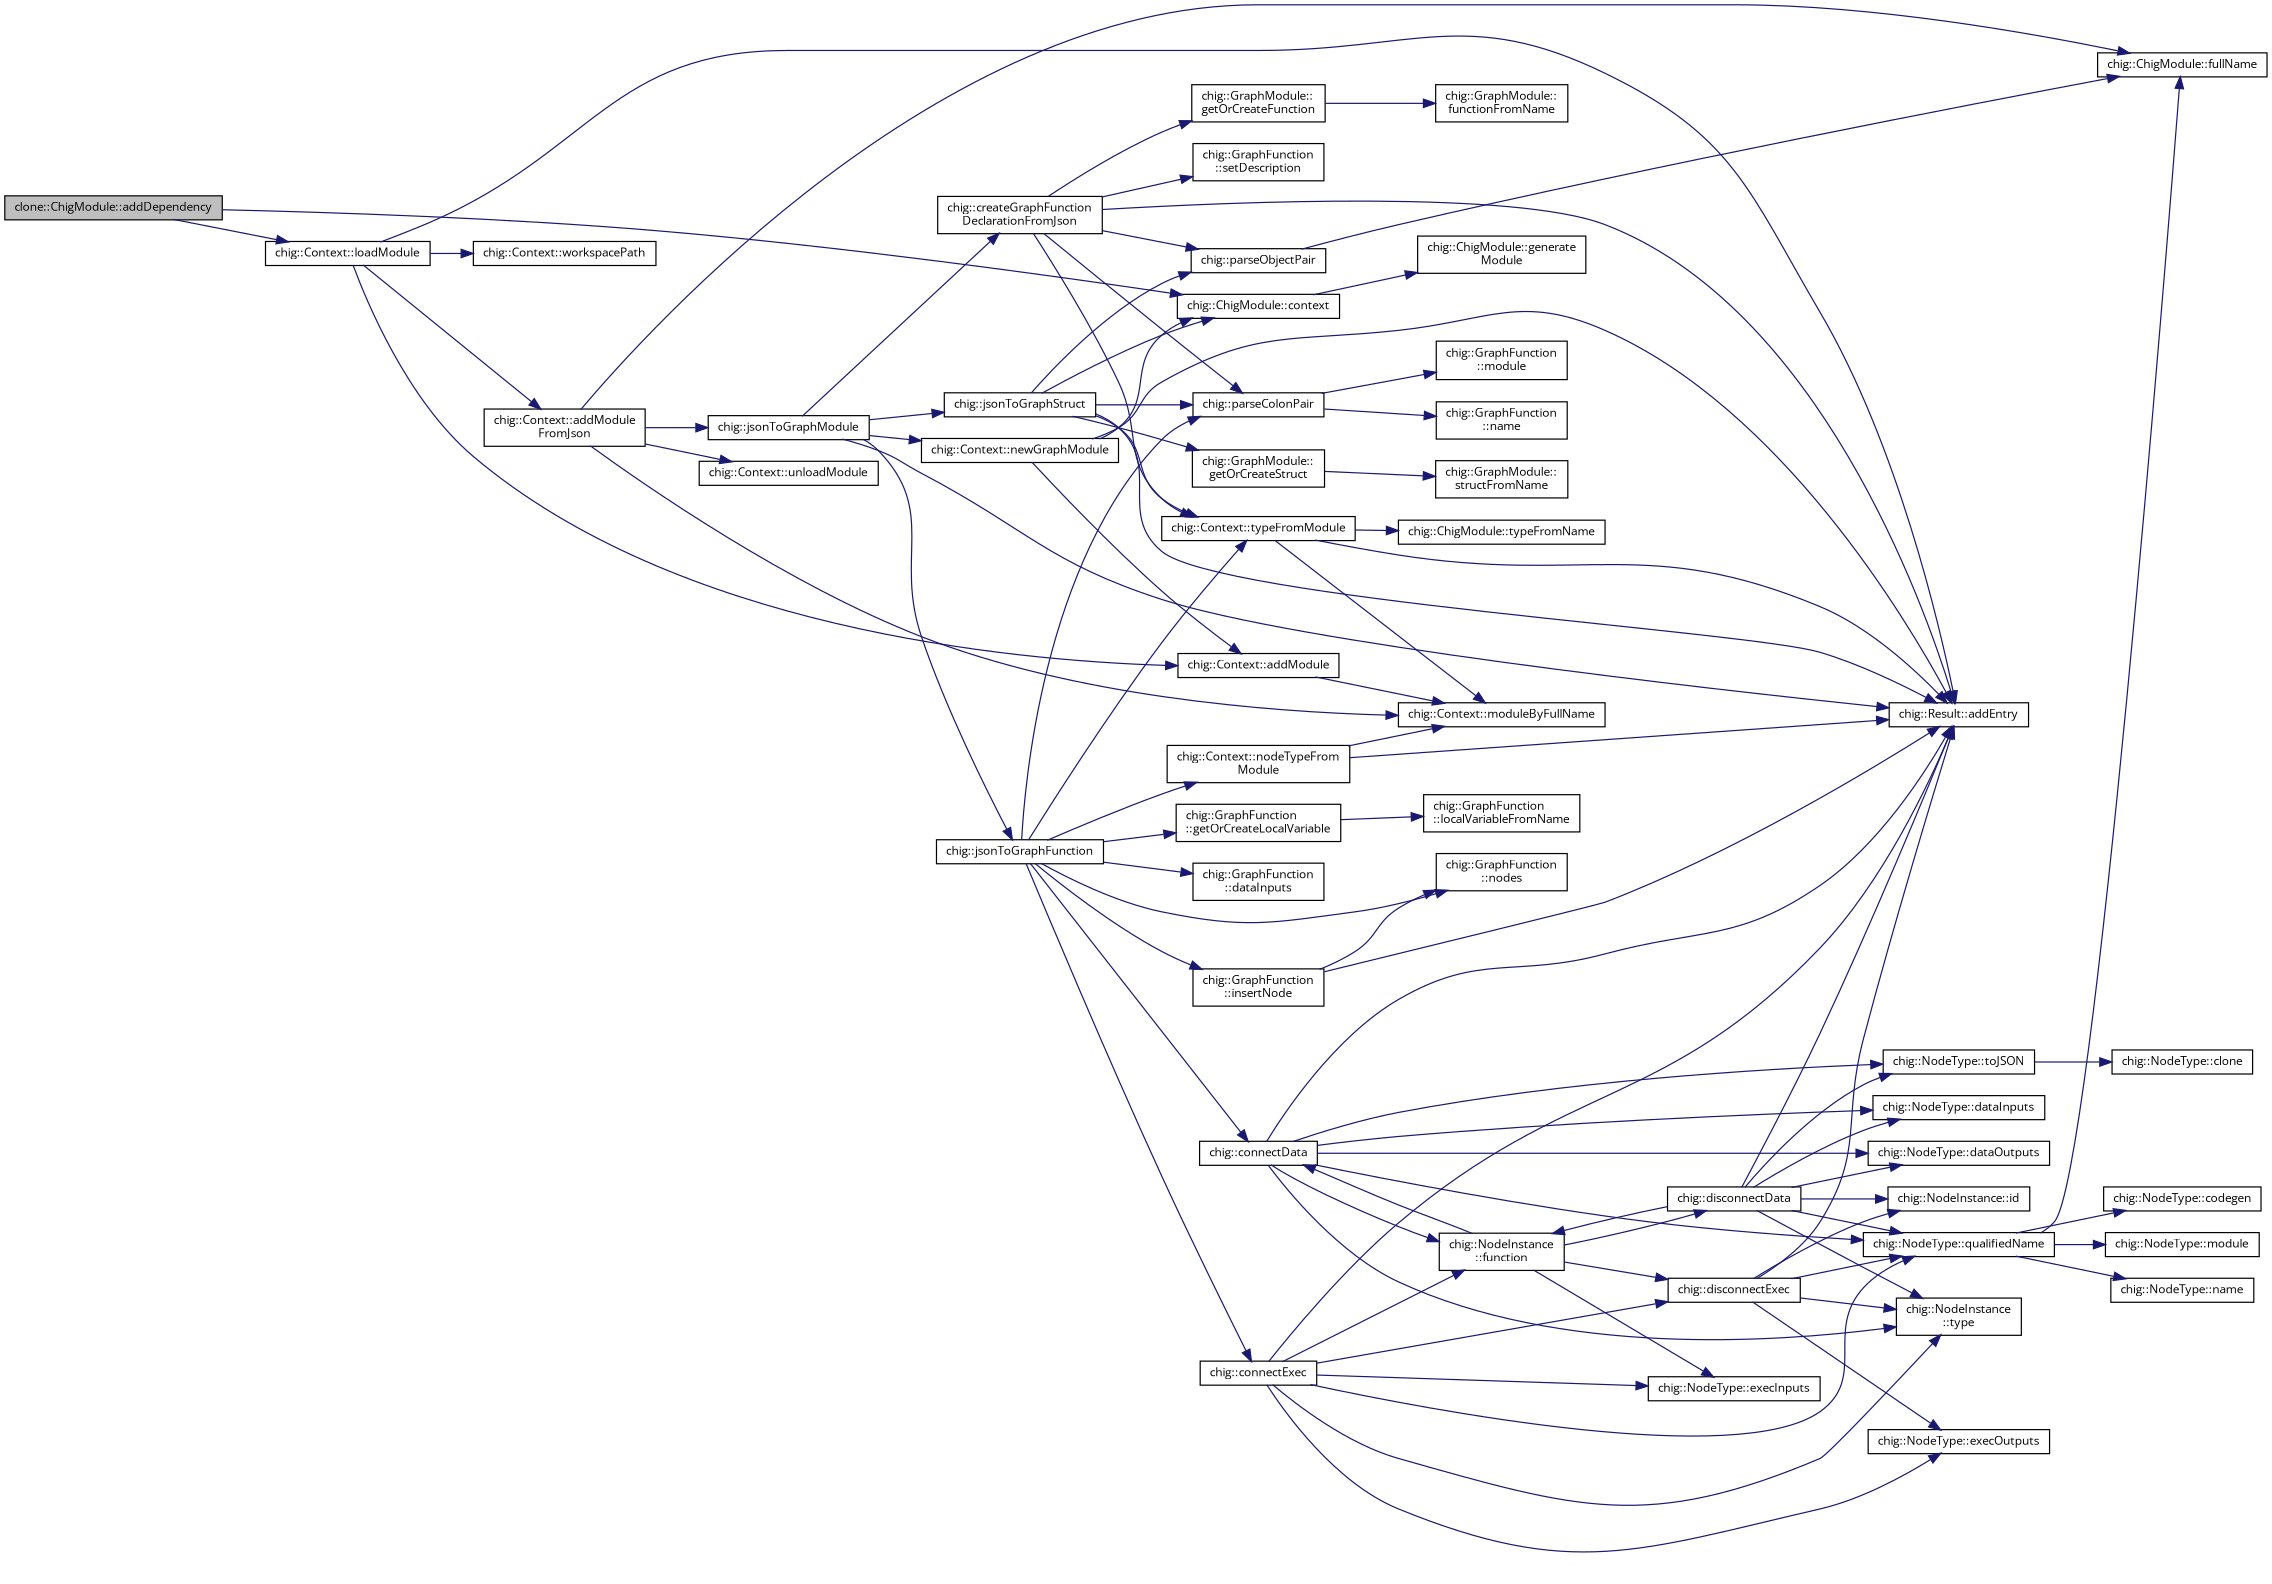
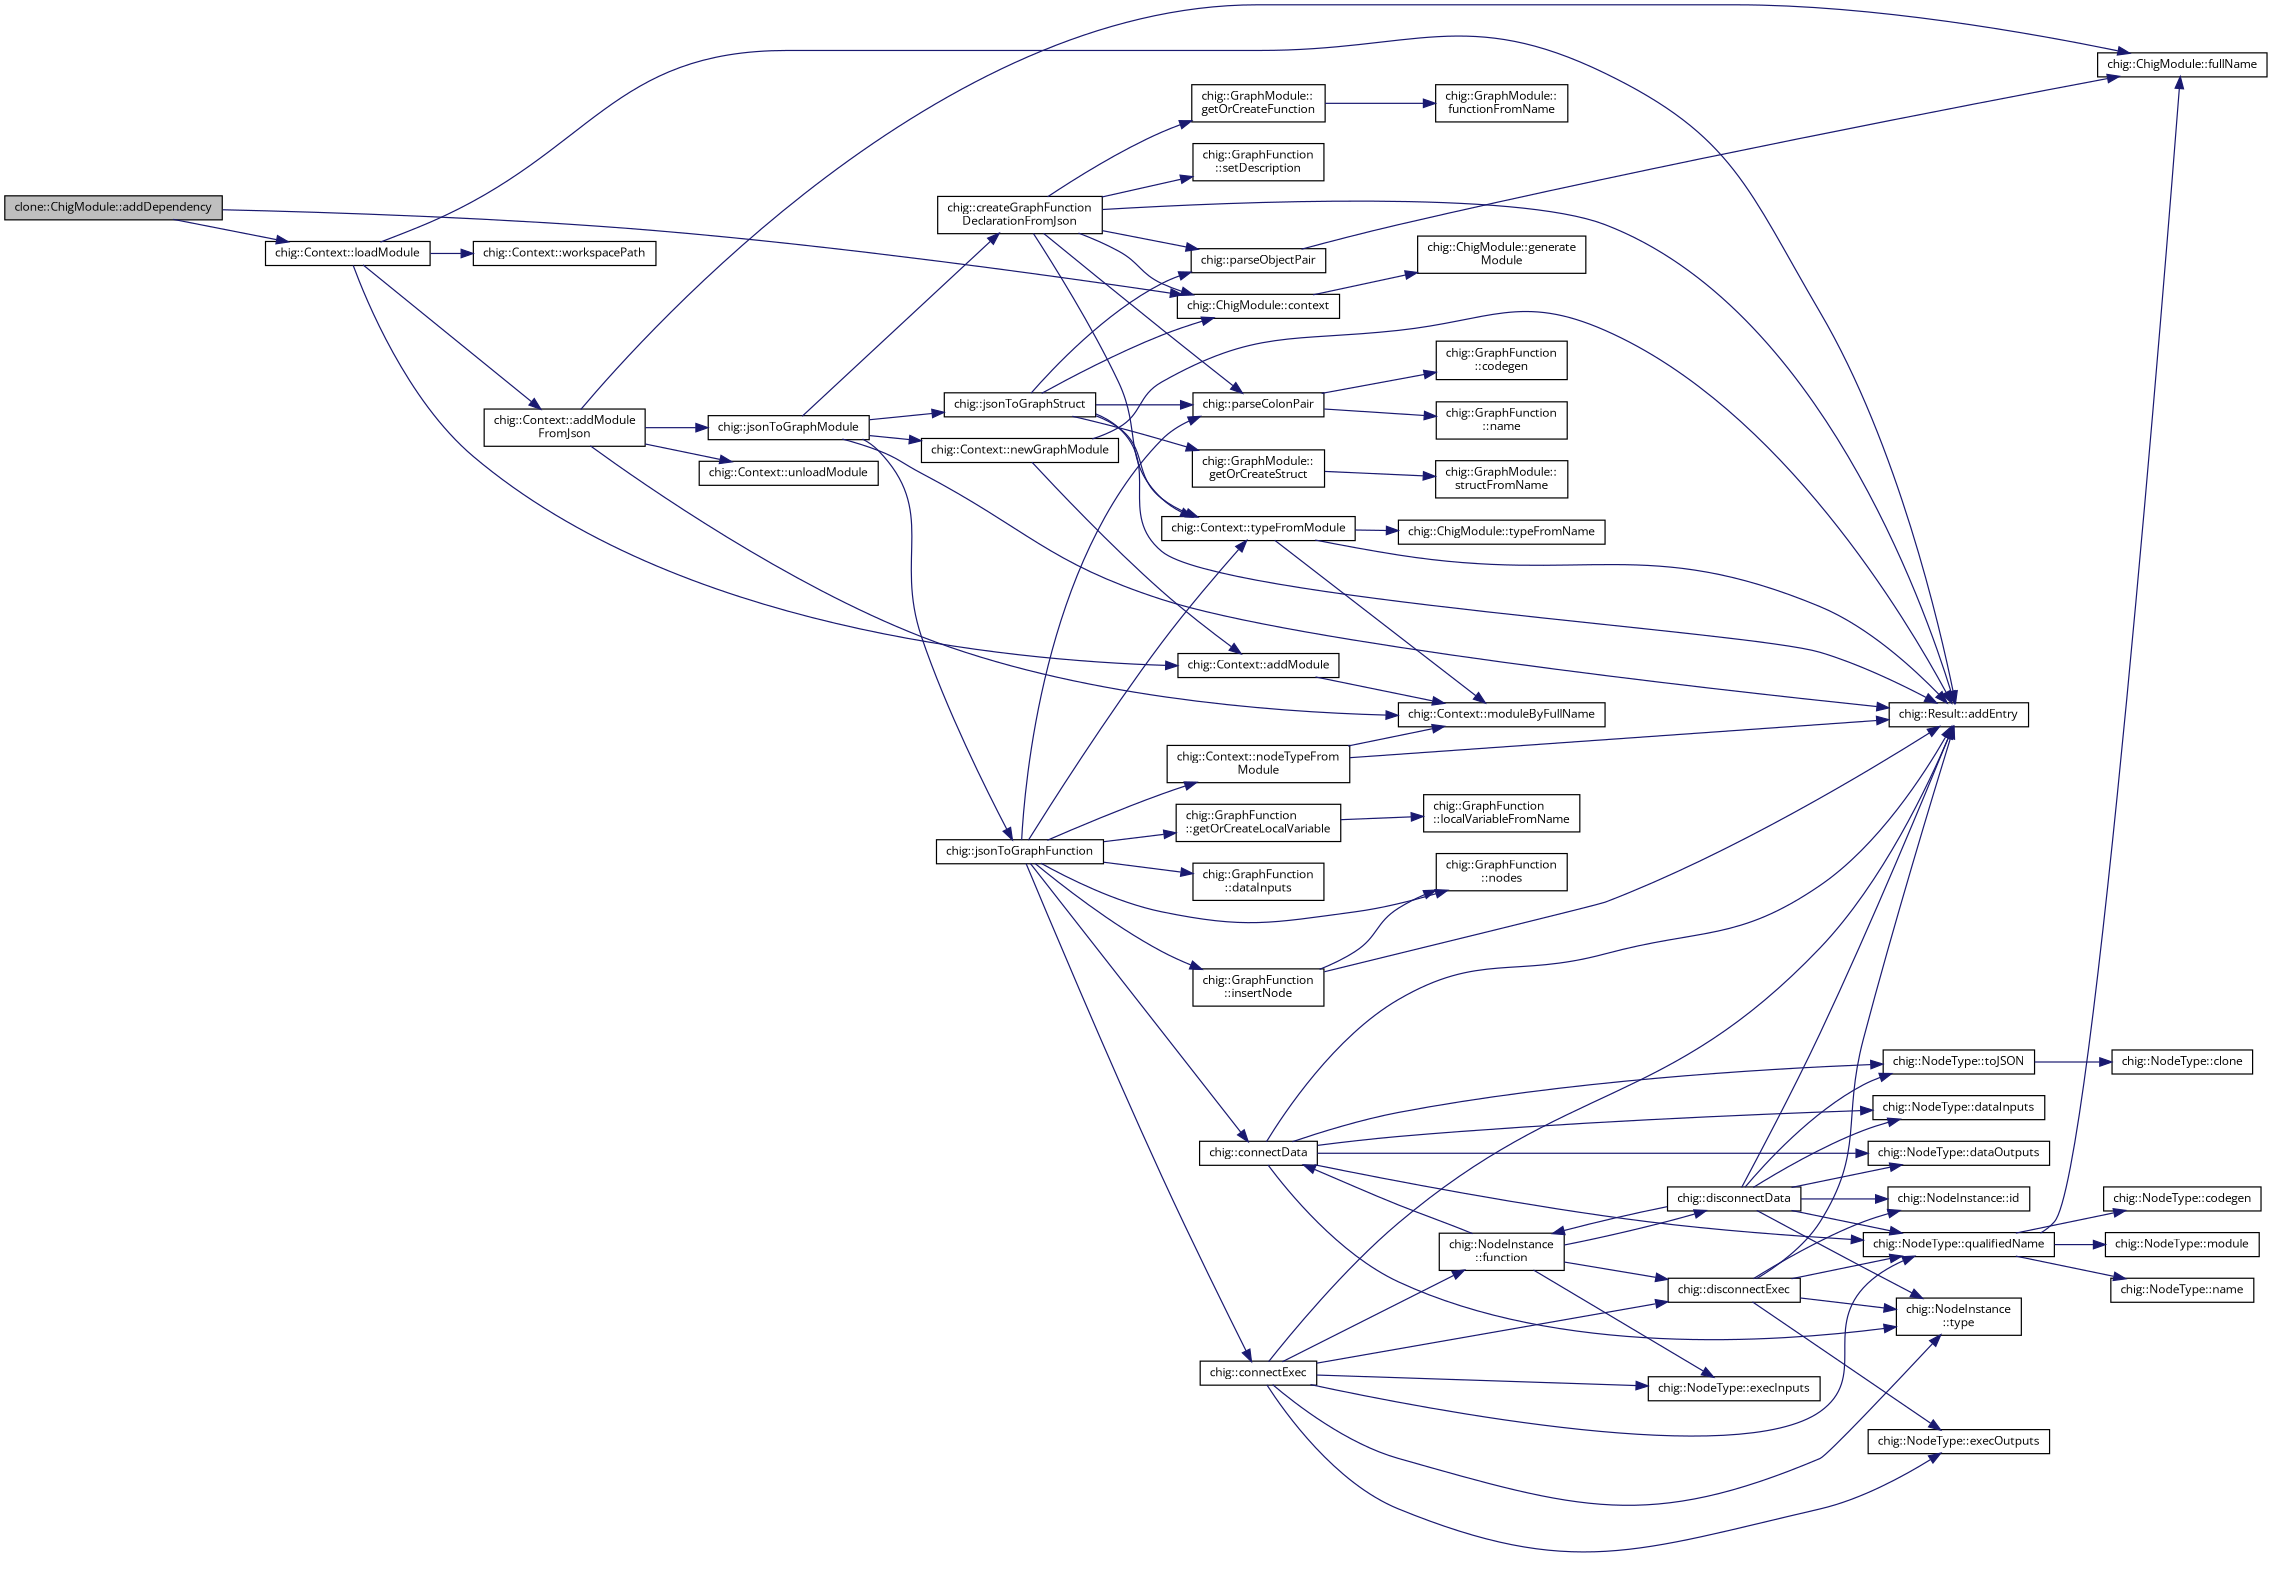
node "chig::GraphFunction ::module": label "chig::GraphFunction ::module" -> "chig::GraphFunction ::codegen"
edge "chig::Context::newGraphModule" -> "chig::ChigModule::context": now "chig::createGraphFunction DeclarationFromJson" -> "chig::ChigModule::context"
edge "chig::connectData" -> "chig::NodeInstance ::function": removed
